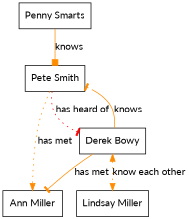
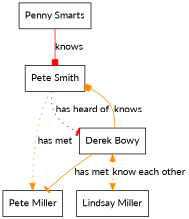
edge "Penny Smarts" -> "Pete Smith": color darkorange -> red
edge "Derek Bowy" -> "Pete Smith": arrowhead tee -> box
node "Ann Miller": label "Ann Miller" -> "Pete Miller"
